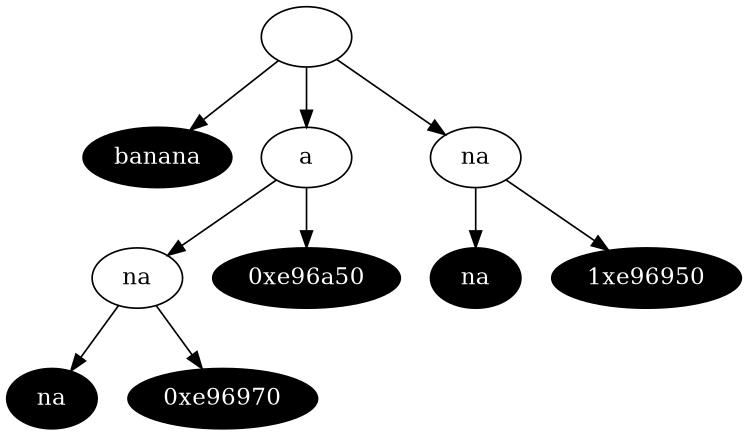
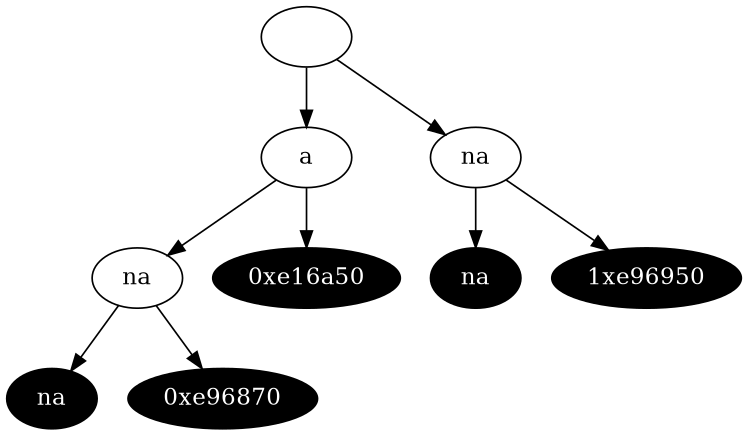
node "banana": removed
node "0xe96a50": label "0xe96a50" -> "0xe16a50"
node "0xe96970": label "0xe96970" -> "0xe96870"
